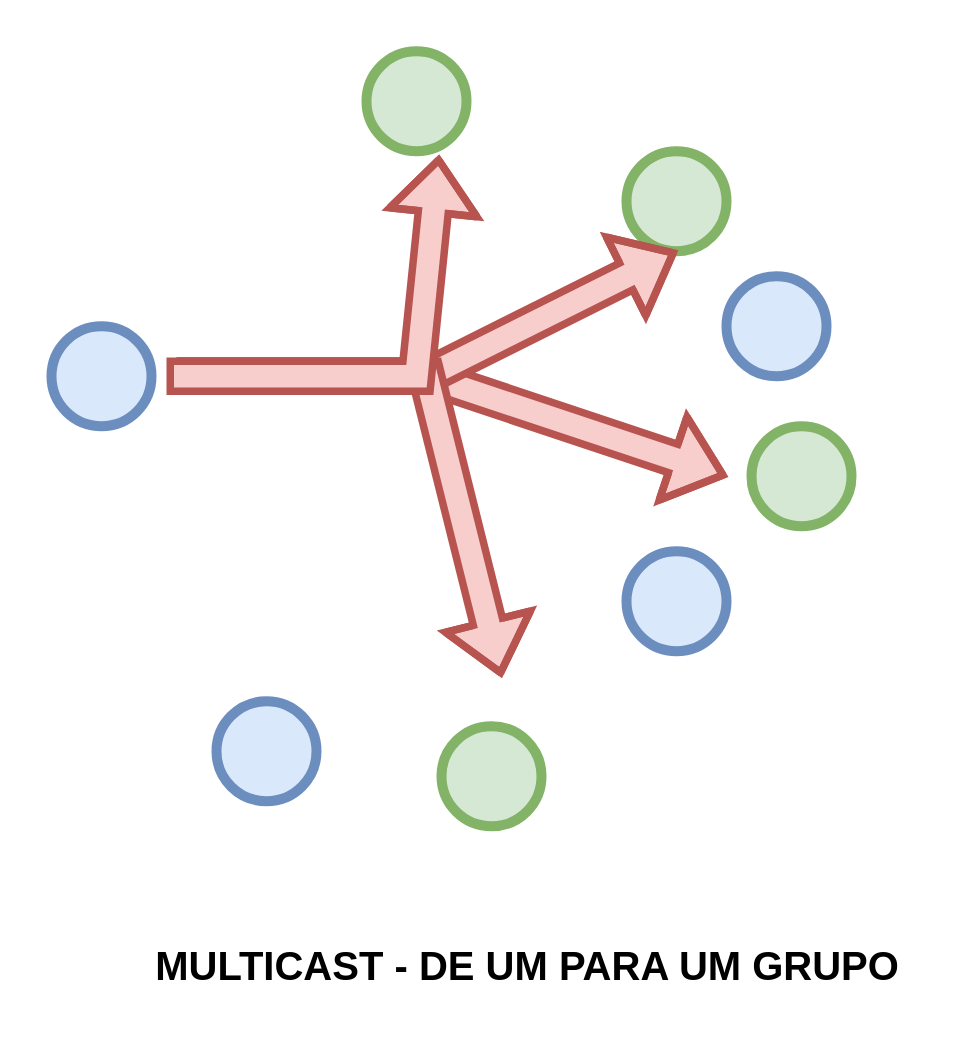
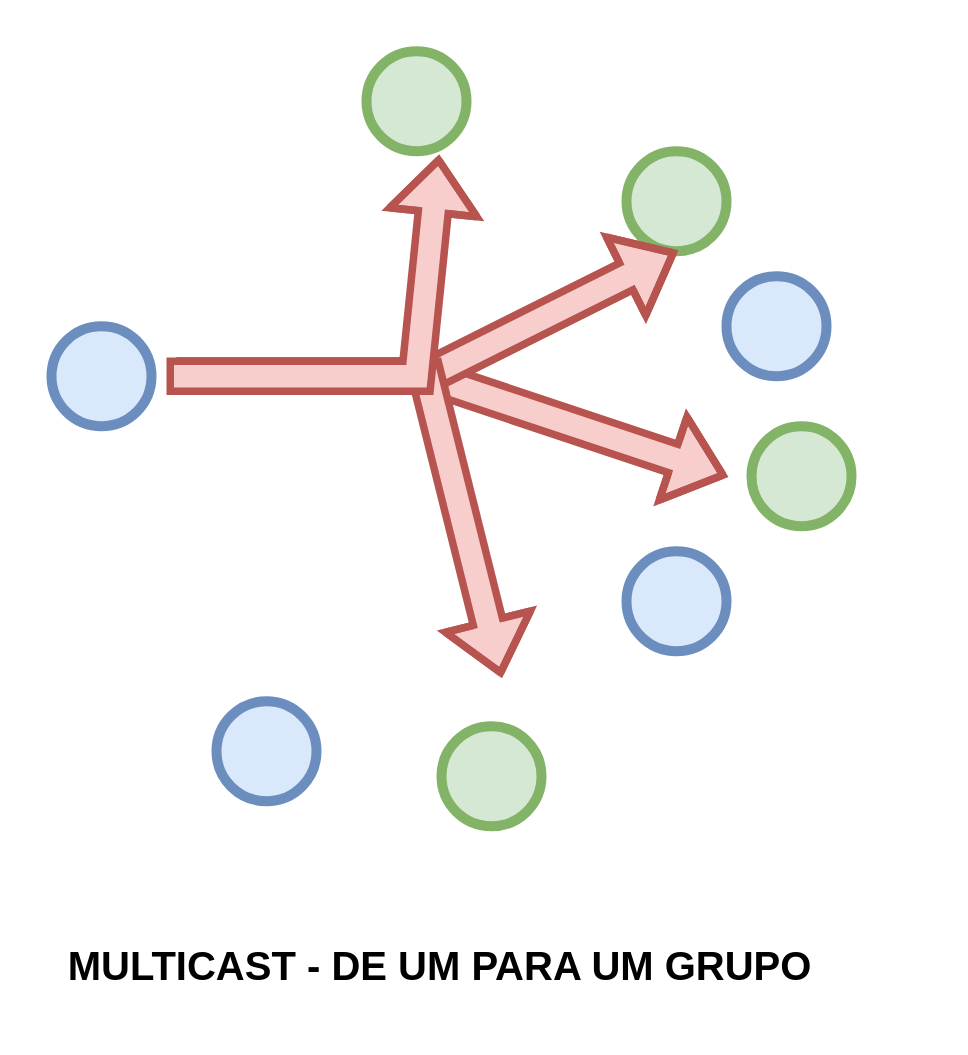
node "MULTICAST - DE UM PARA UM GRUPO": moved (533, 964) -> (445, 964)
